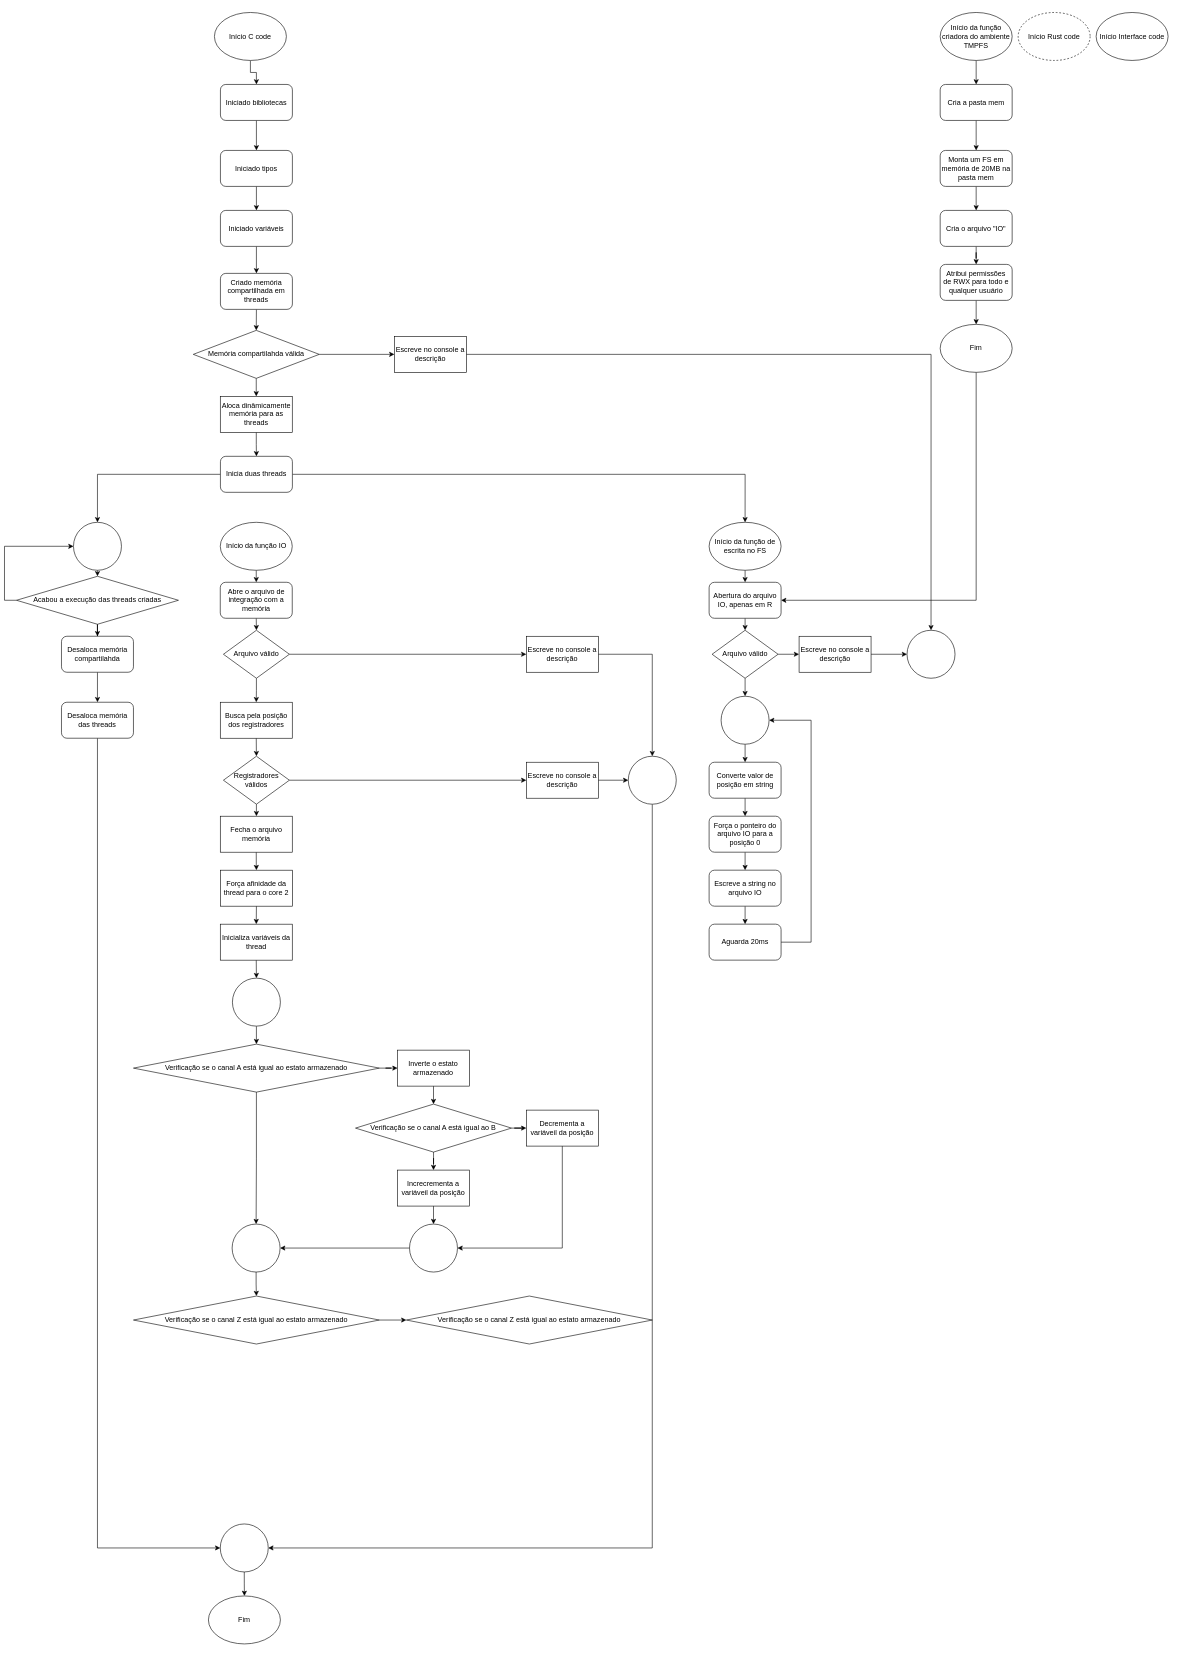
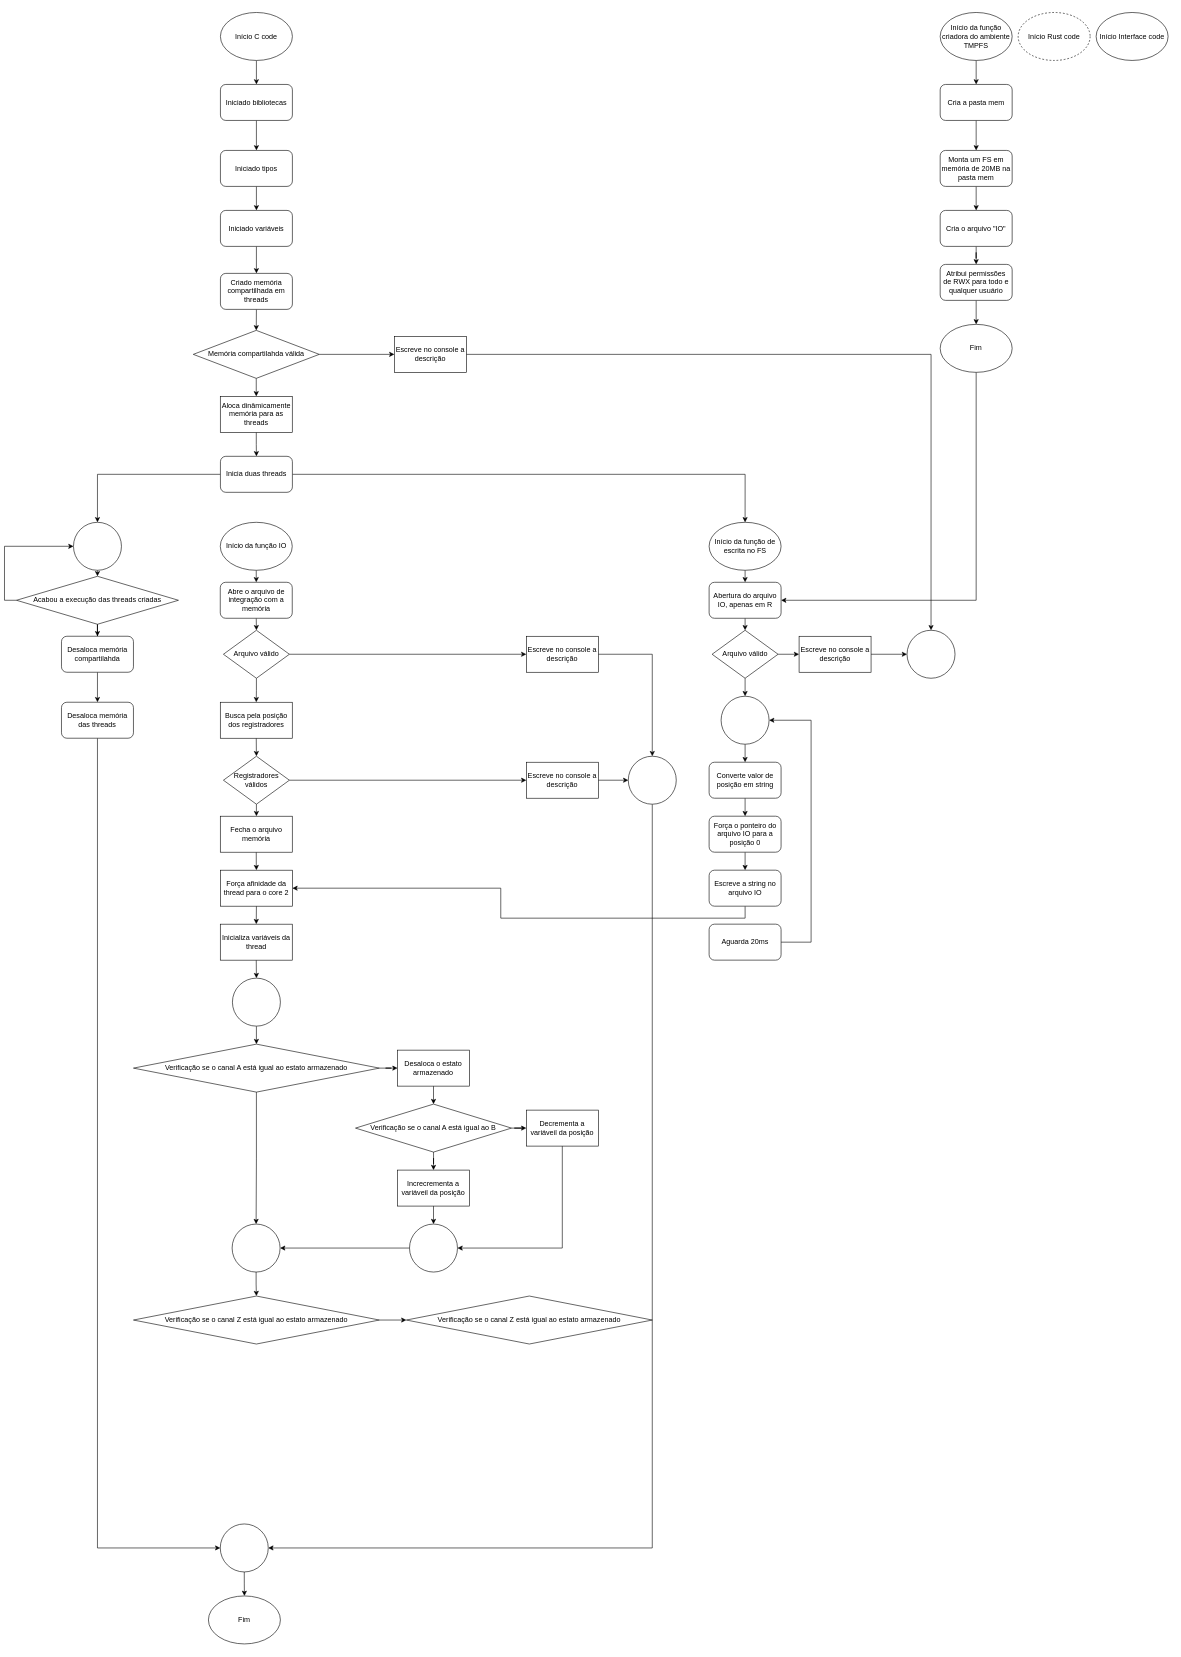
node "Início C code": moved (251, 36) -> (257, 36)
edge "Escreve a string no arquivo IO" -> "Aguarda 20ms": now "Escreve a string no arquivo IO" -> "Força afinidade da thread para o core 2"
node "Inverte o estato armazenado": label "Inverte o estato armazenado" -> "Desaloca o estato armazenado"
